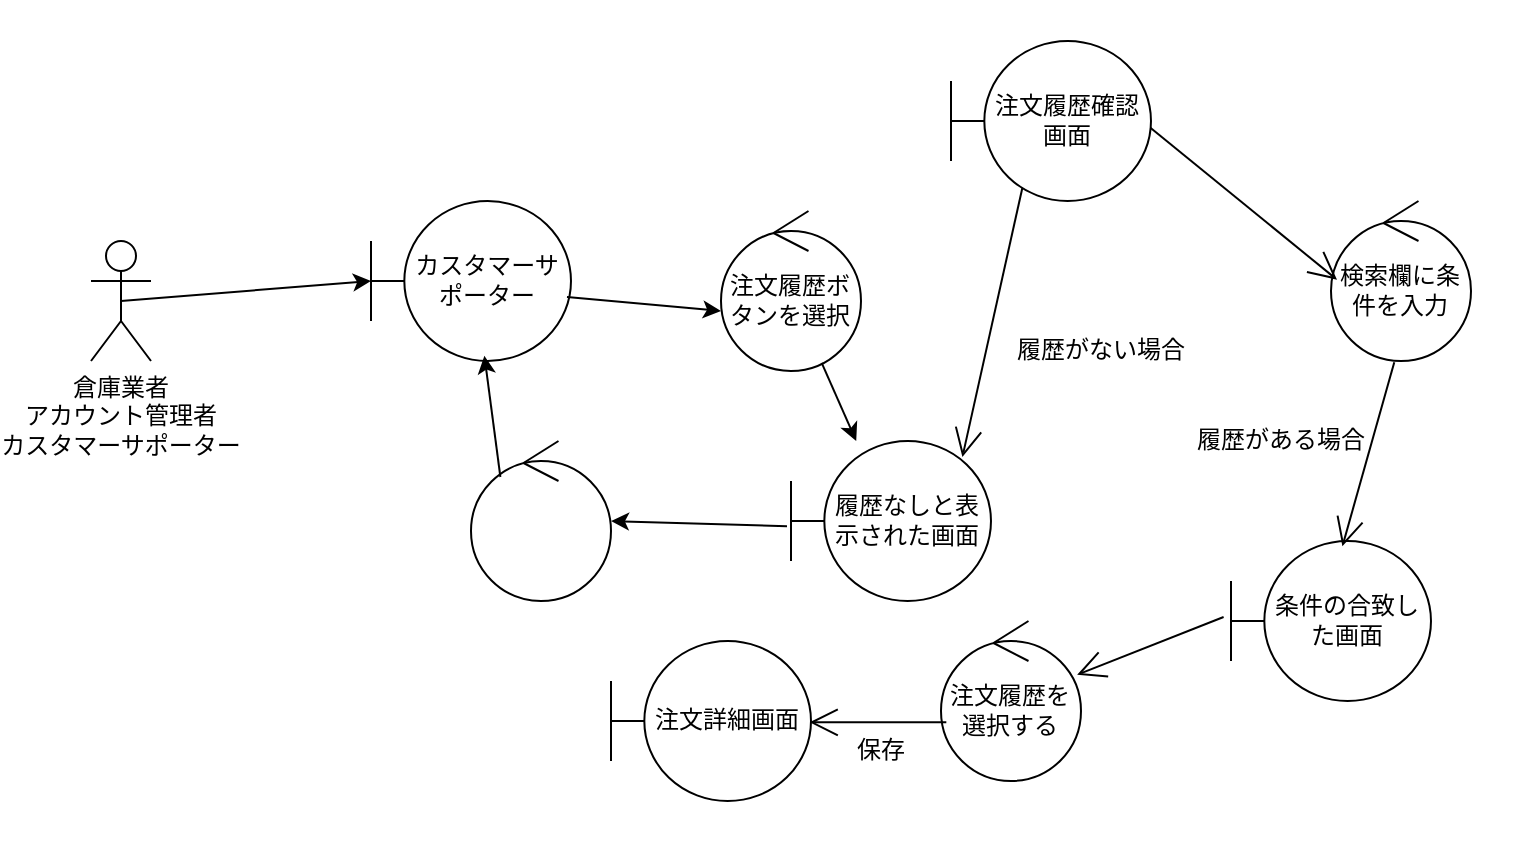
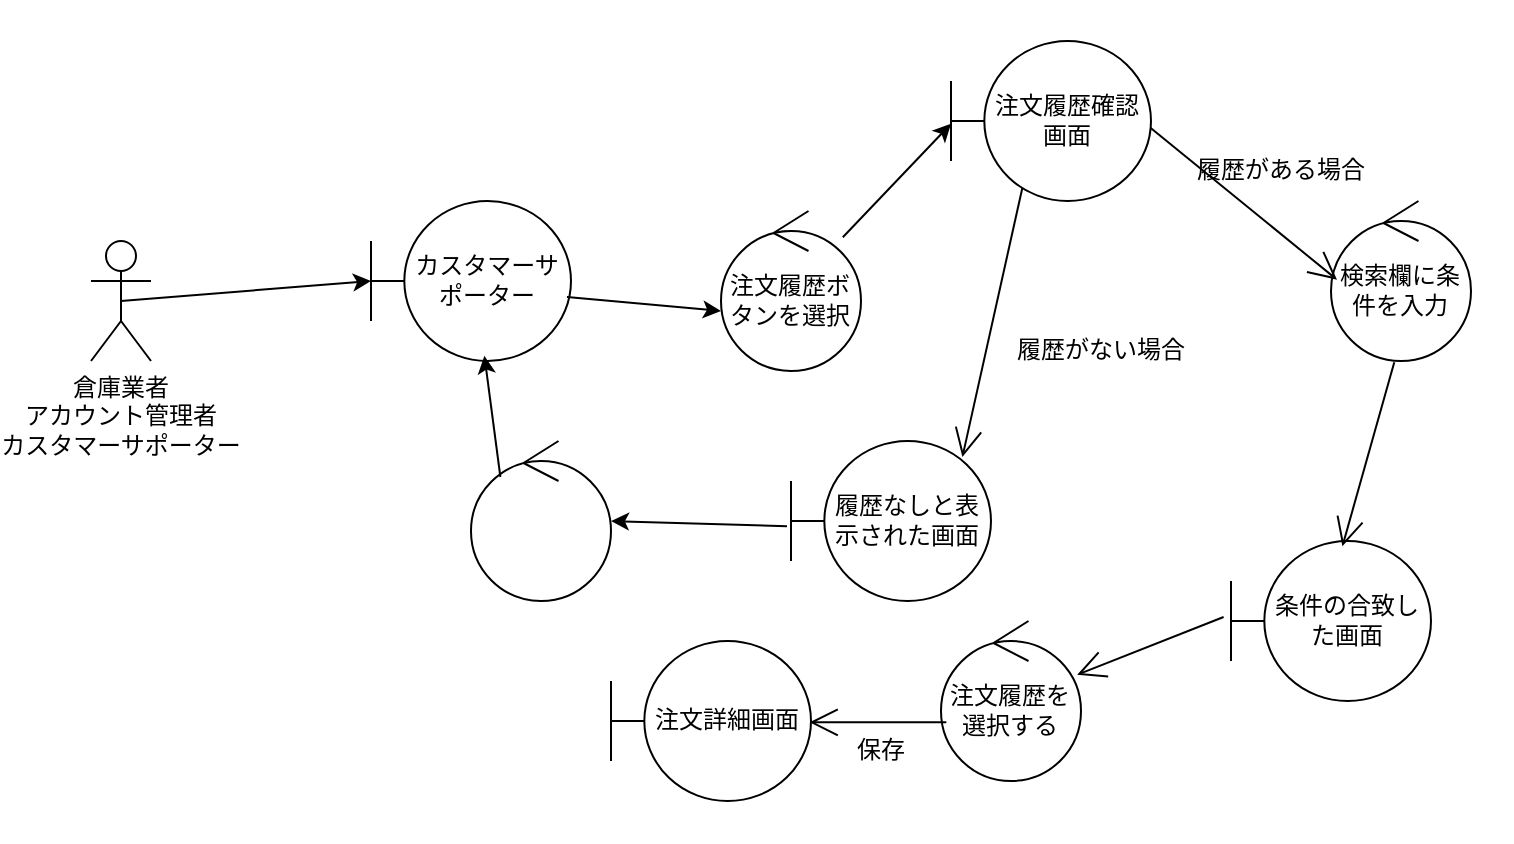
edge "注文履歴ボタンを選択" -> "履歴なしと表示された画面": now "注文履歴ボタンを選択" -> "注文履歴確認画面"
node "履歴がある場合": moved (1281, 441) -> (1281, 171)
